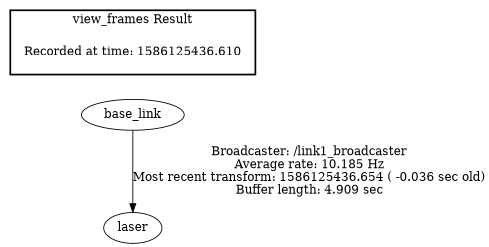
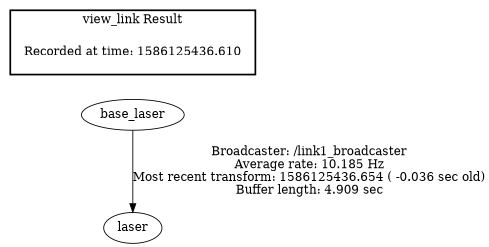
cluster "view_frames Result": label "view_frames Result" -> "view_link Result"
node "base_link": label "base_link" -> "base_laser"
